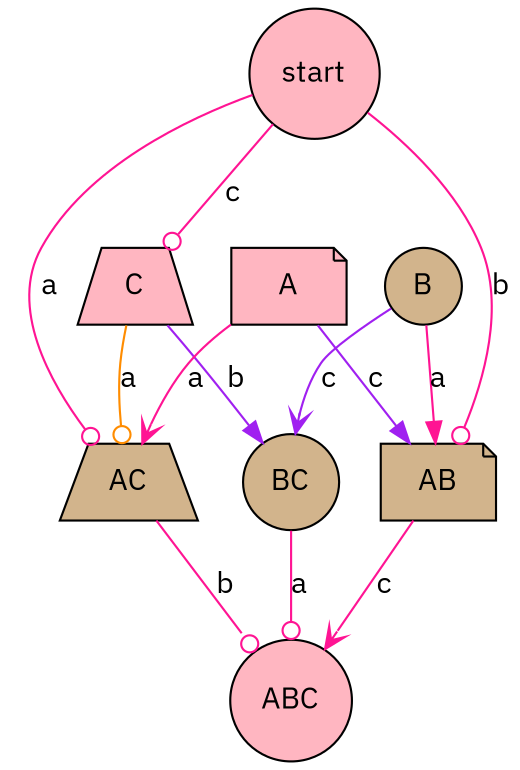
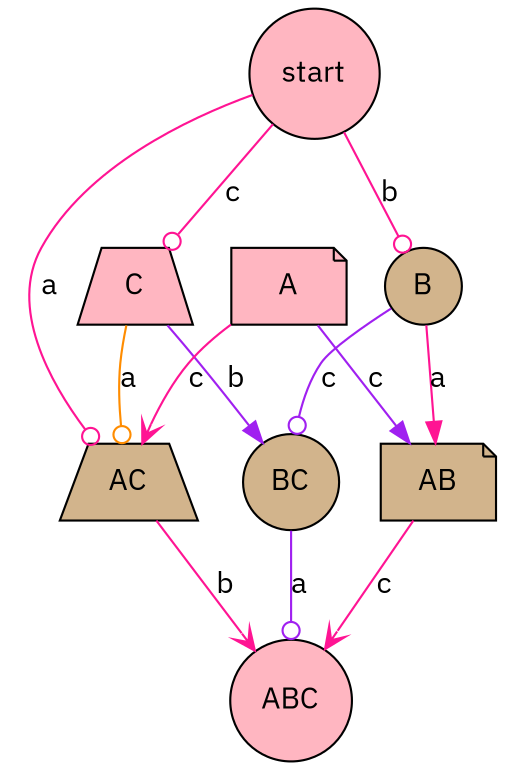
edge "start" -> "AB": now "start" -> "B"
edge "B" -> "BC": arrowhead vee -> odot
edge "A" -> "AC": label "a" -> "c"
edge "BC" -> "ABC": color deeppink -> purple
edge "AC" -> "ABC": arrowhead odot -> vee
